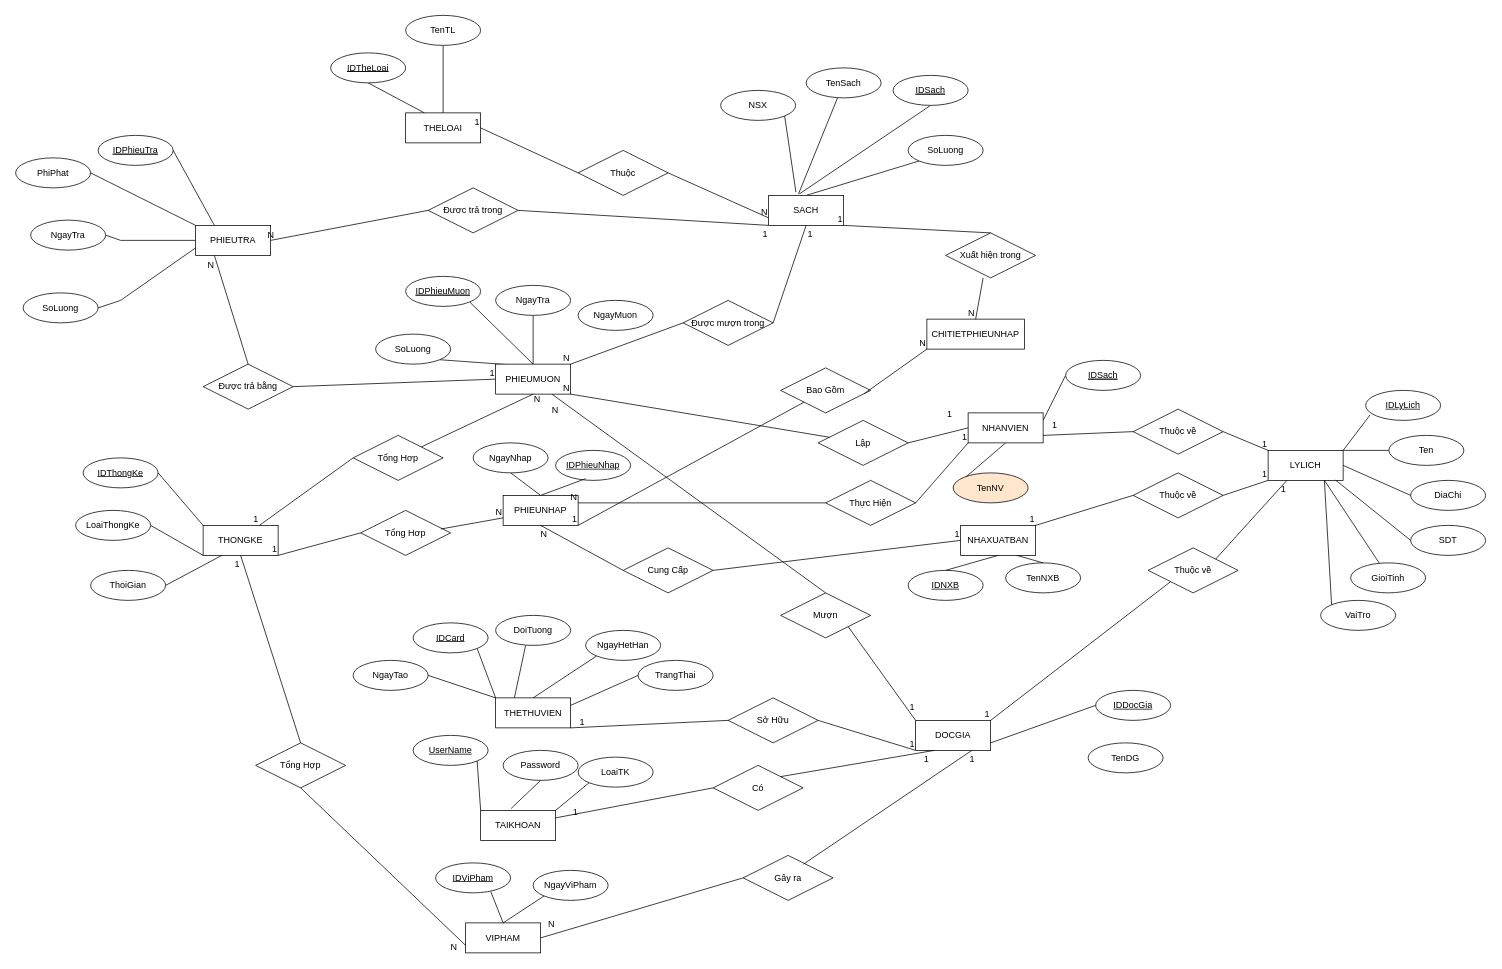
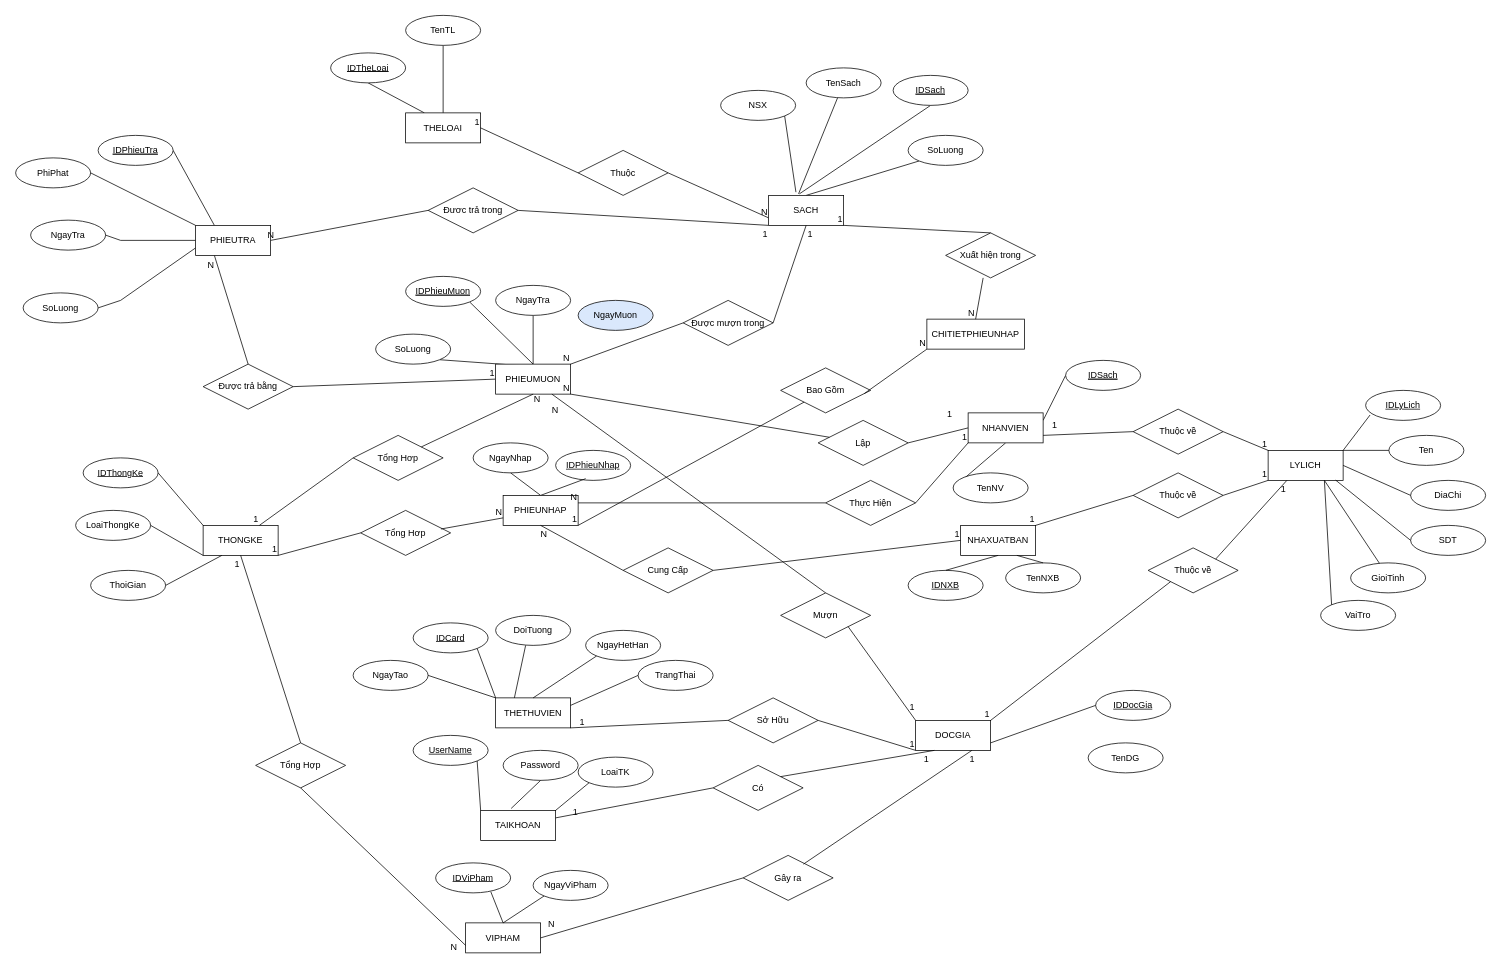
node "NgayMuon": fillcolor #ffffff -> #dae8fc
node "TenNV": fillcolor #ffe6cc -> #ffffff
